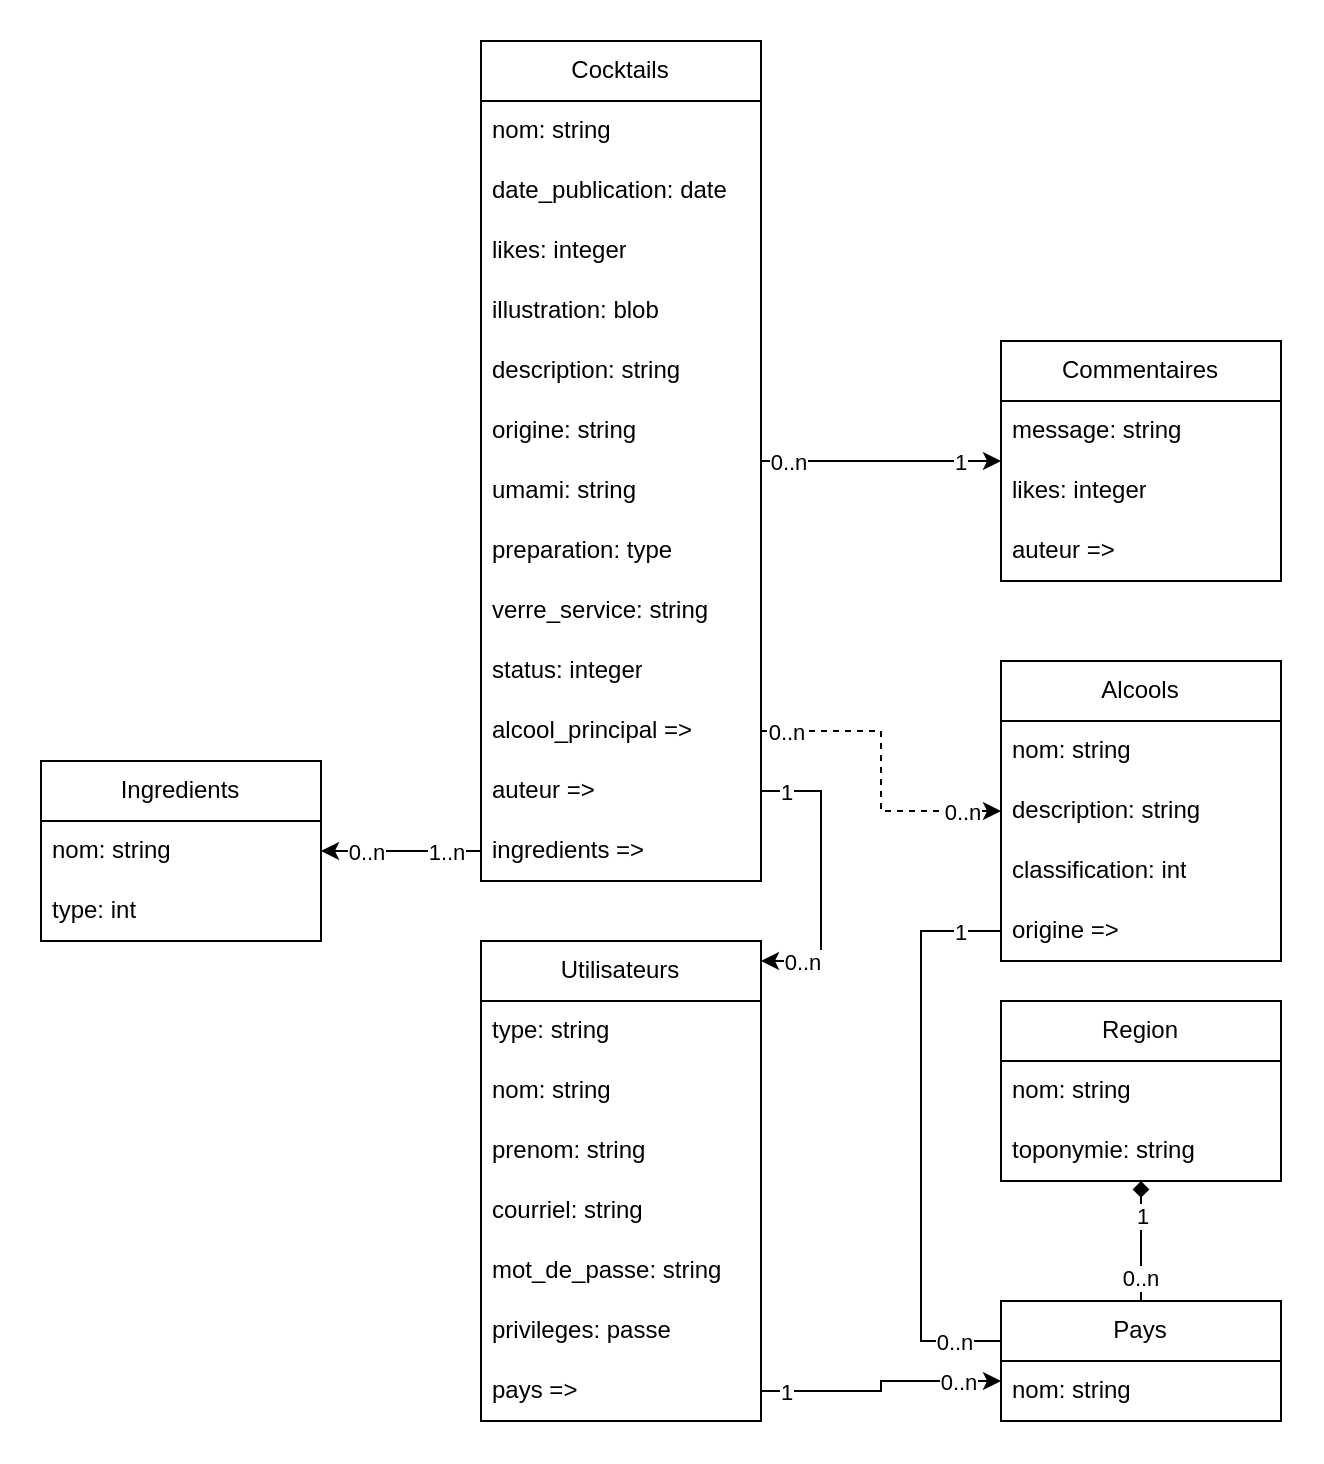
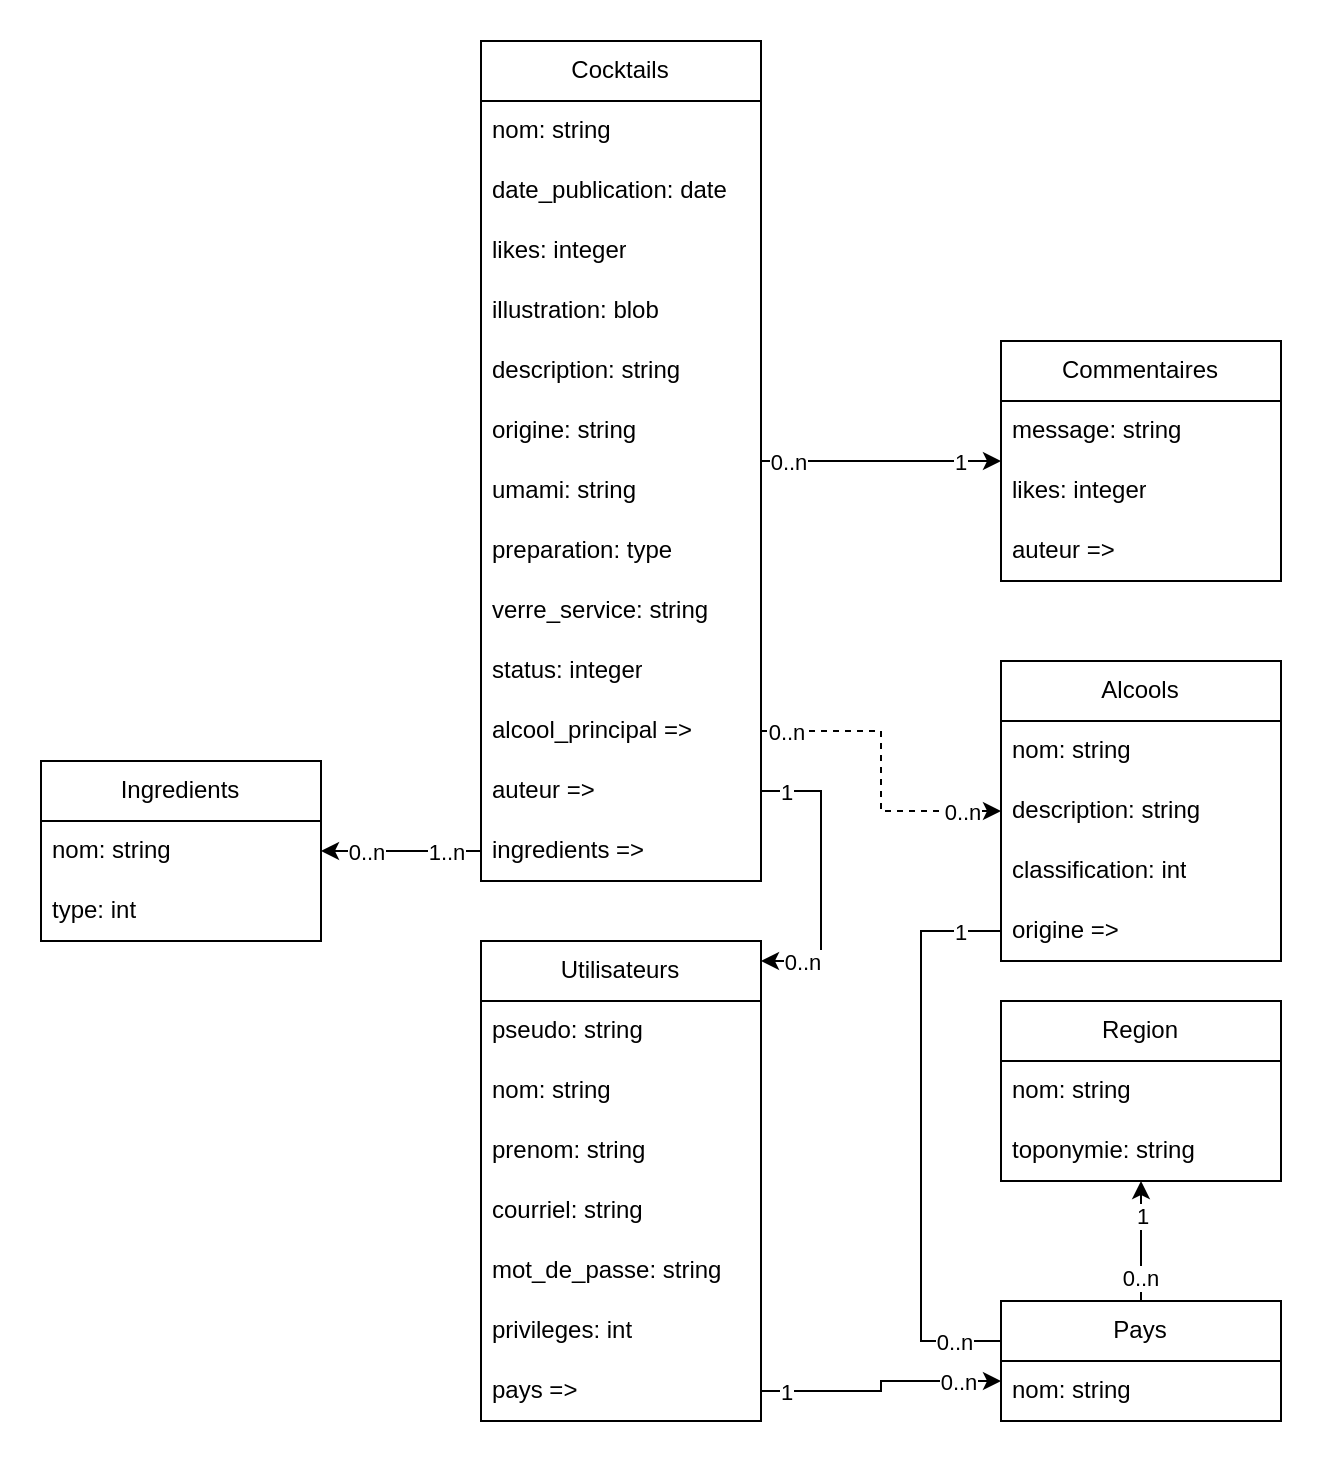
node "type: string": label "type: string" -> "pseudo: string"
edge "Pays" -> "Region": arrowhead diamond -> classic
node "privileges: passe": label "privileges: passe" -> "privileges: int"
